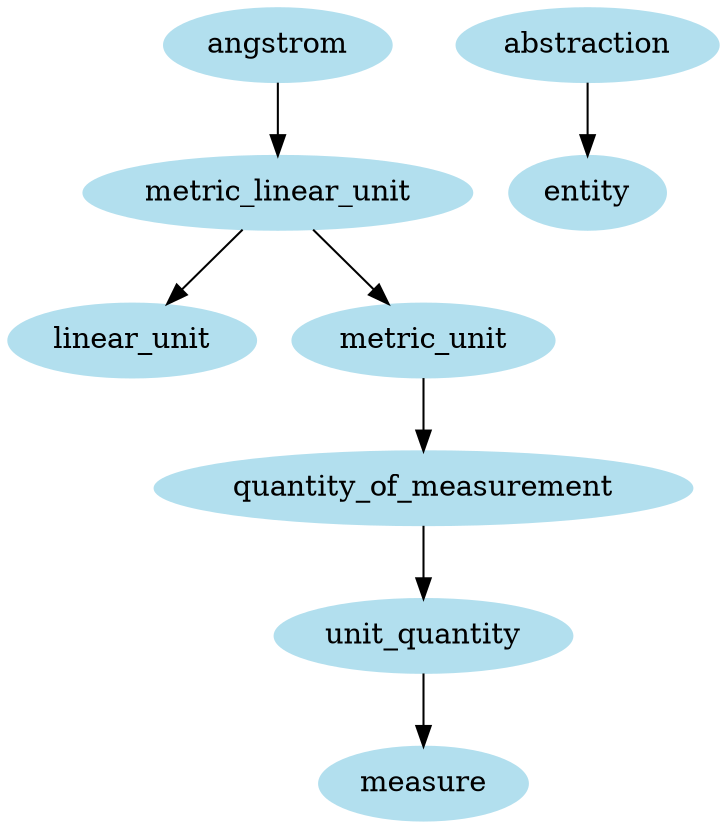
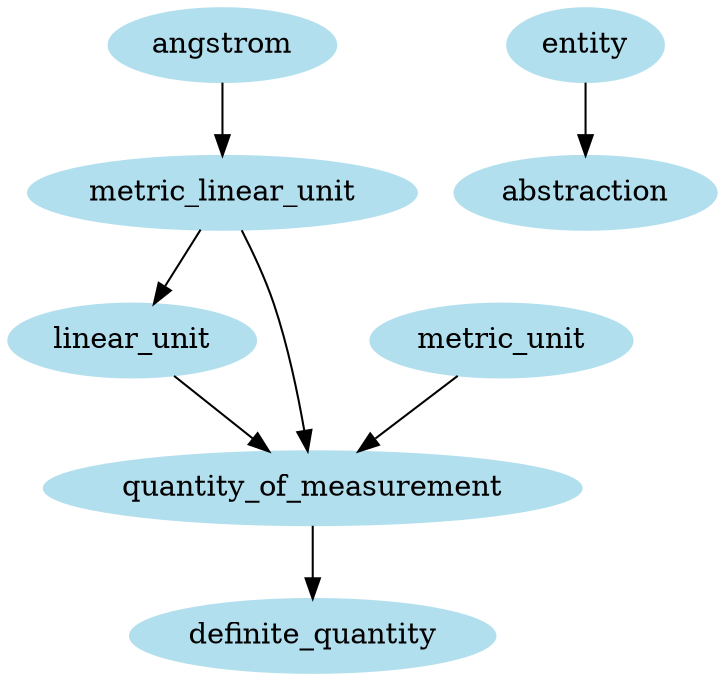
edge "abstraction" -> "entity": reversed
edge "metric_linear_unit" -> "metric_unit": now "metric_linear_unit" -> "quantity_of_measurement"
edge "linear_unit" -> "quantity_of_measurement": added
node "unit_quantity": label "unit_quantity" -> "definite_quantity"
node "measure": removed
